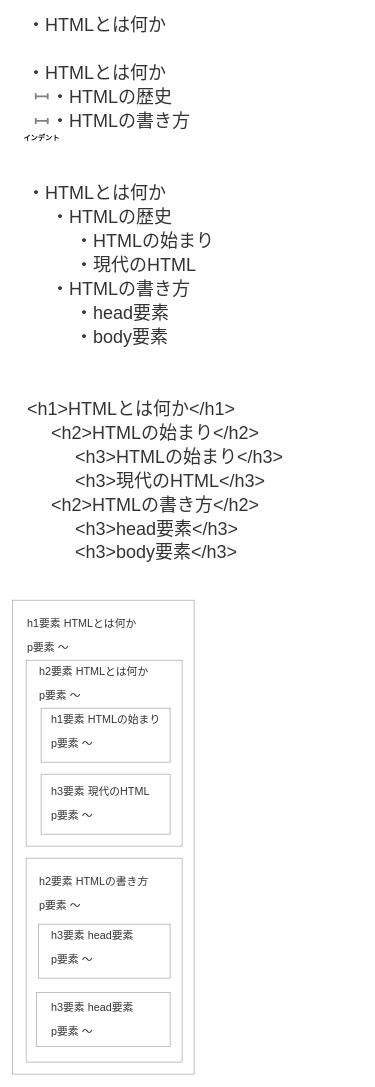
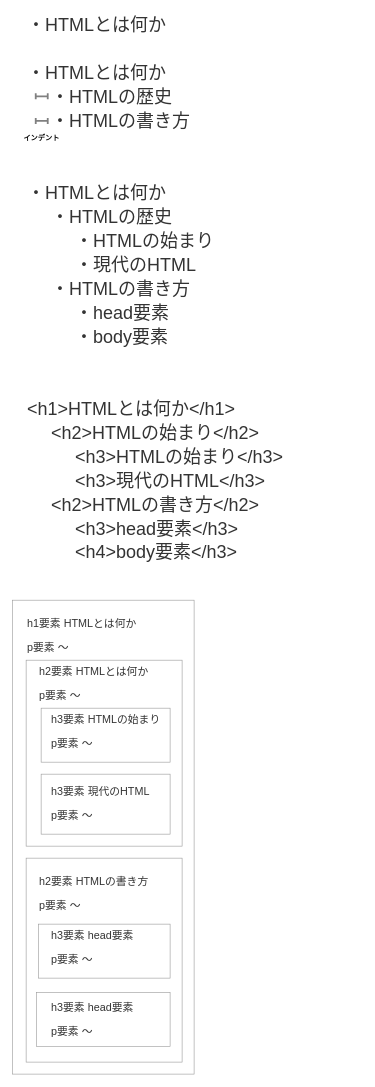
node "<h3>body要素</h3>": label "<h3>body要素</h3>" -> "<h4>body要素</h3>"
node "h1要素 HTMLの始まり": label "h1要素 HTMLの始まり" -> "h3要素 HTMLの始まり"
